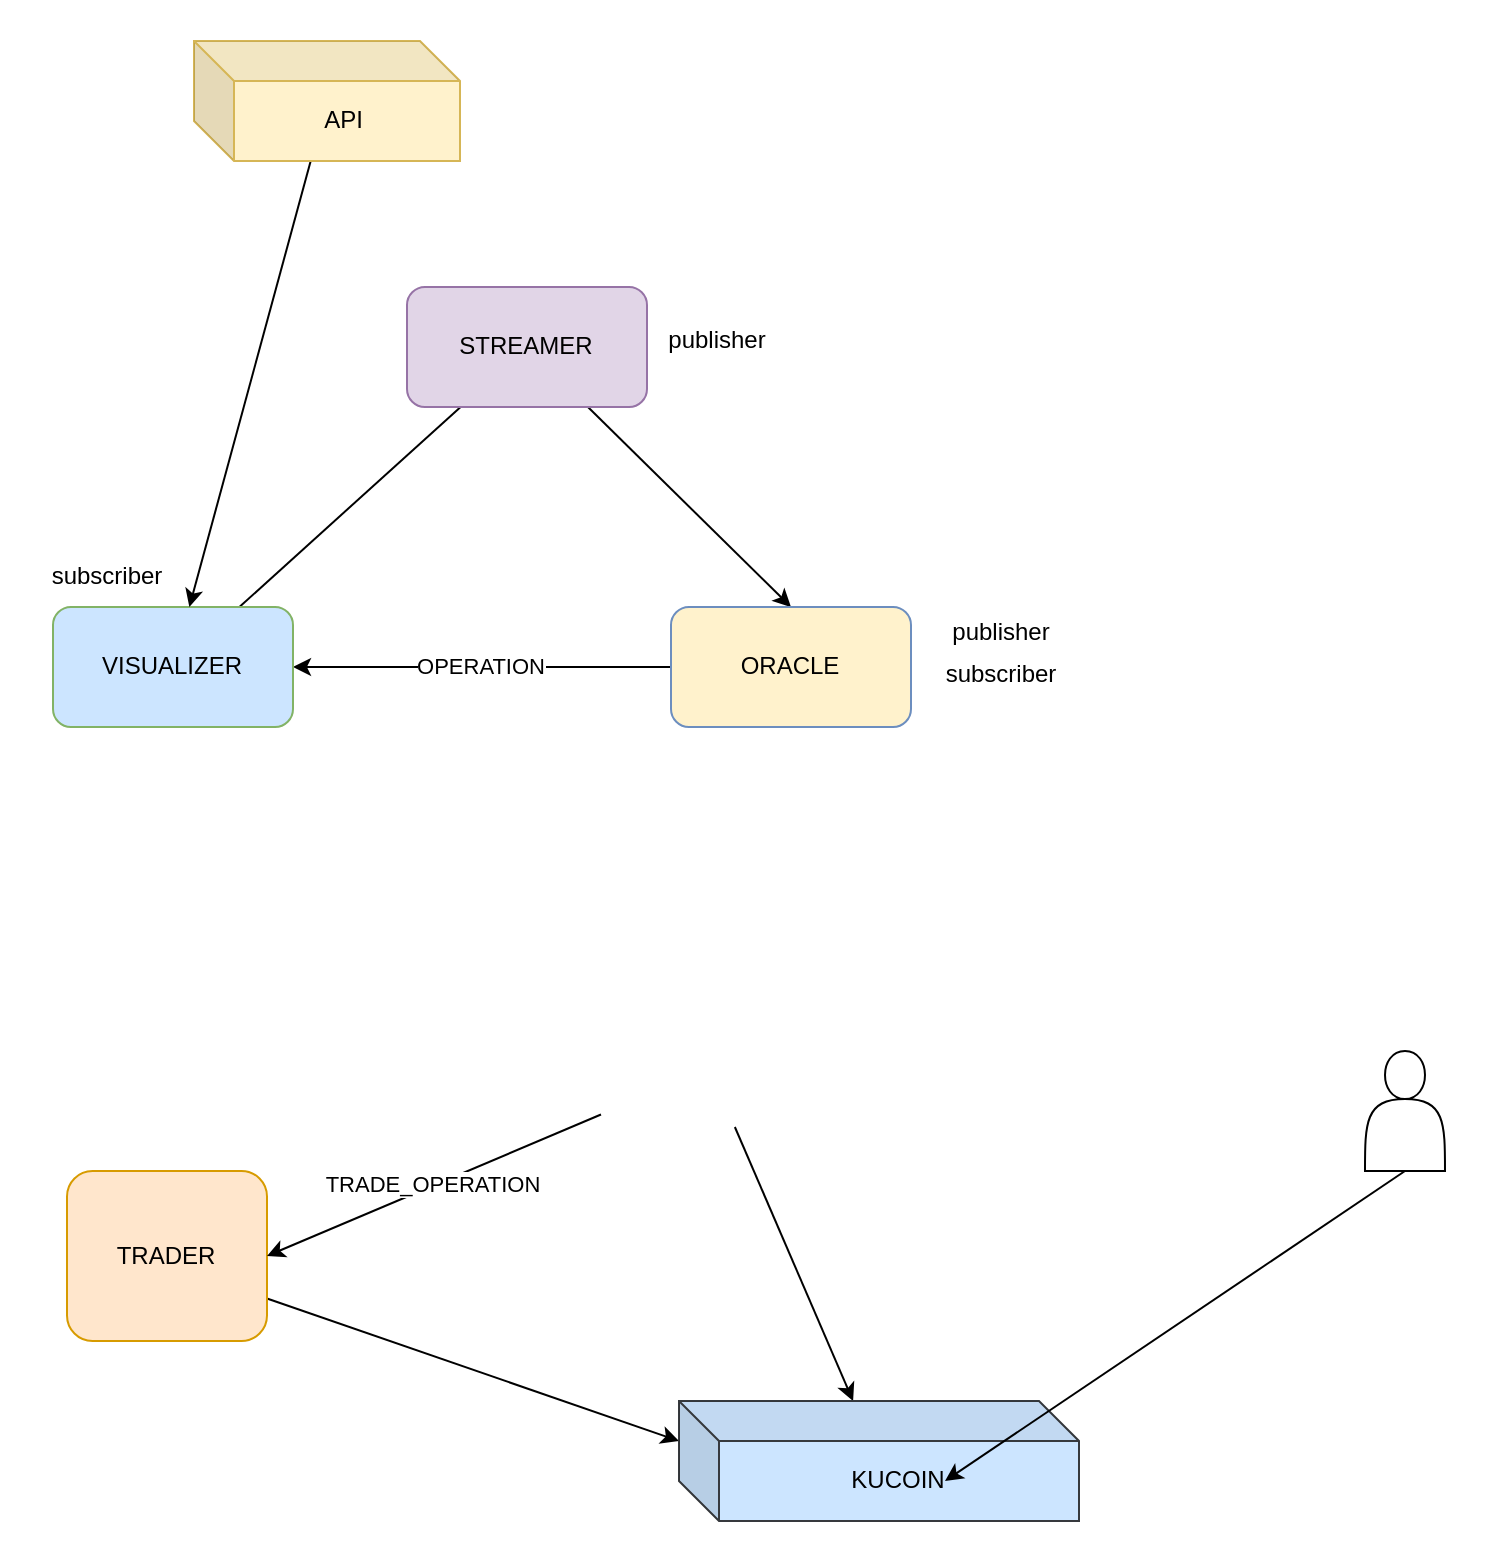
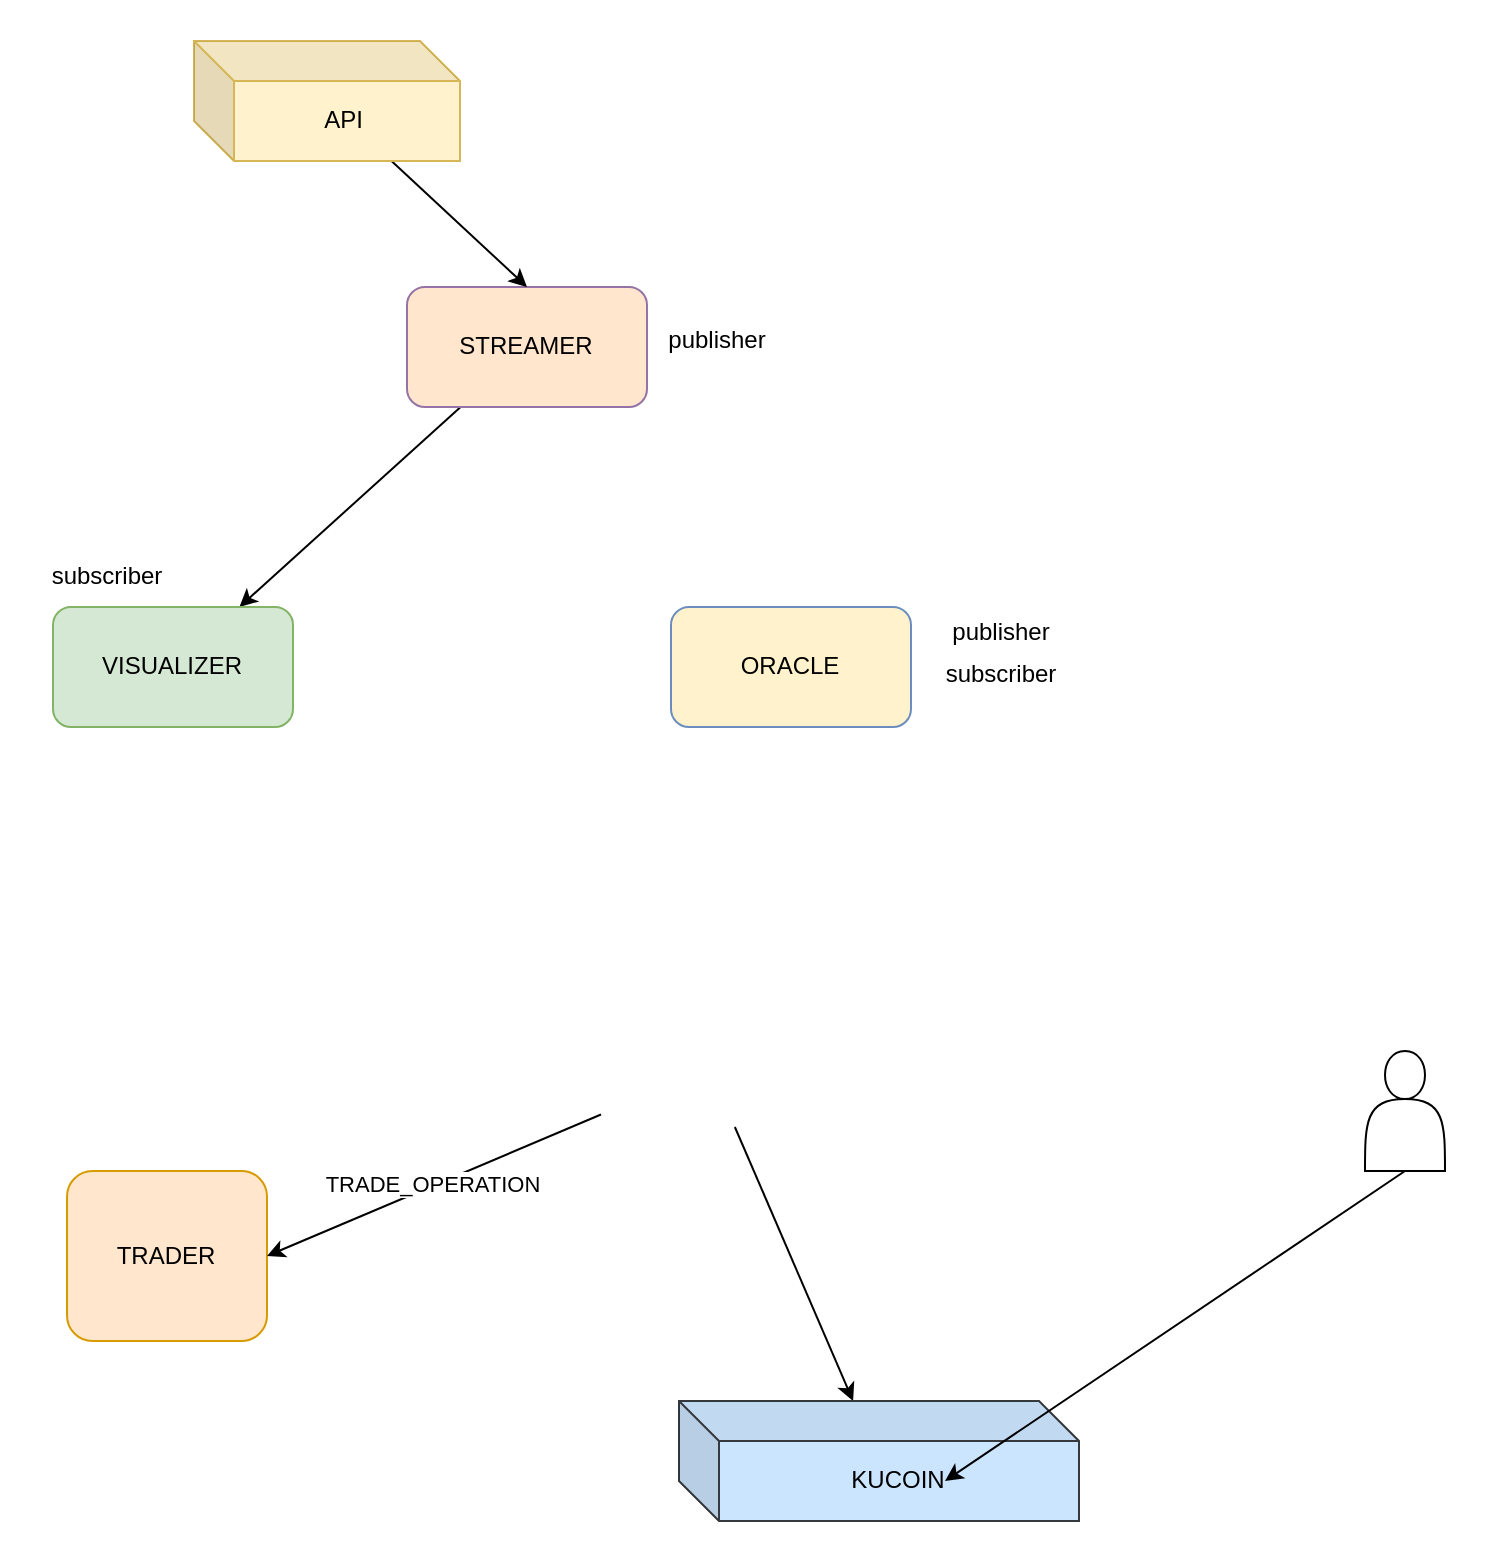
node "STREAMER": fillcolor #e1d5e7 -> #ffe6cc
edge "API" -> "VISUALIZER": now "API" -> "STREAMER"
edge "STREAMER" -> "ORACLE": removed
edge "STREAMER" -- "VISUALIZER": arrowhead none -> classic
node "VISUALIZER": fillcolor #cce5ff -> #d5e8d4
edge "ORACLE" -> "VISUALIZER": removed, label "OPERATION"
edge "TRADER" -> "KUCOIN": removed
